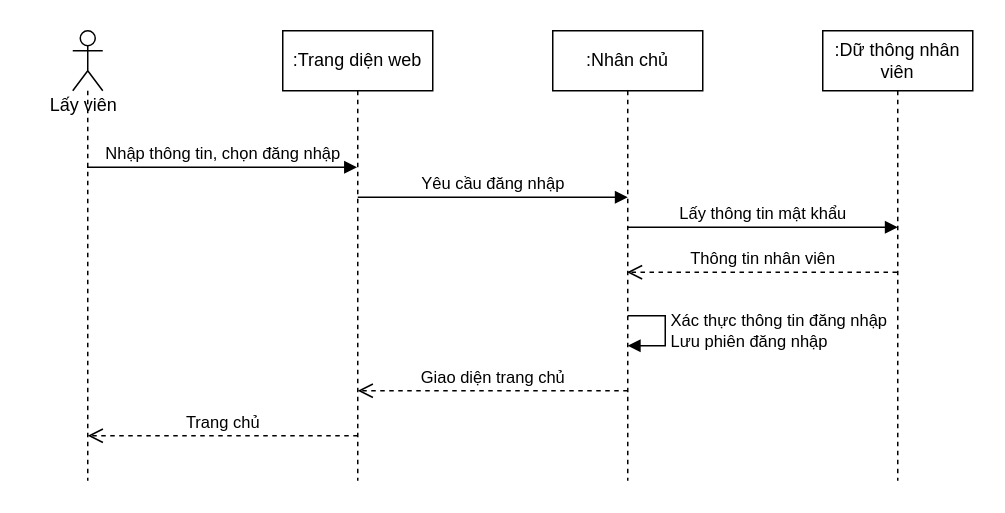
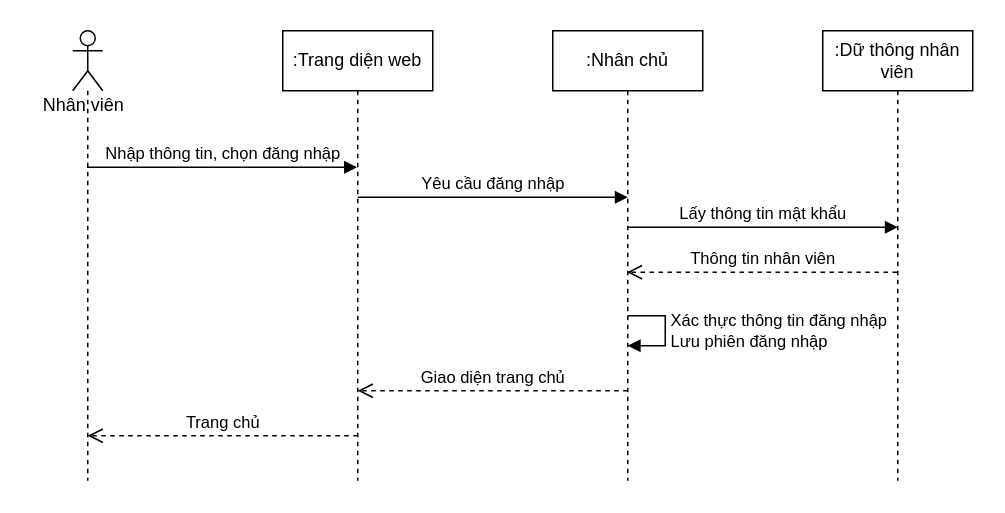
node "Lấy viên": label "Lấy viên" -> "Nhân viên"
